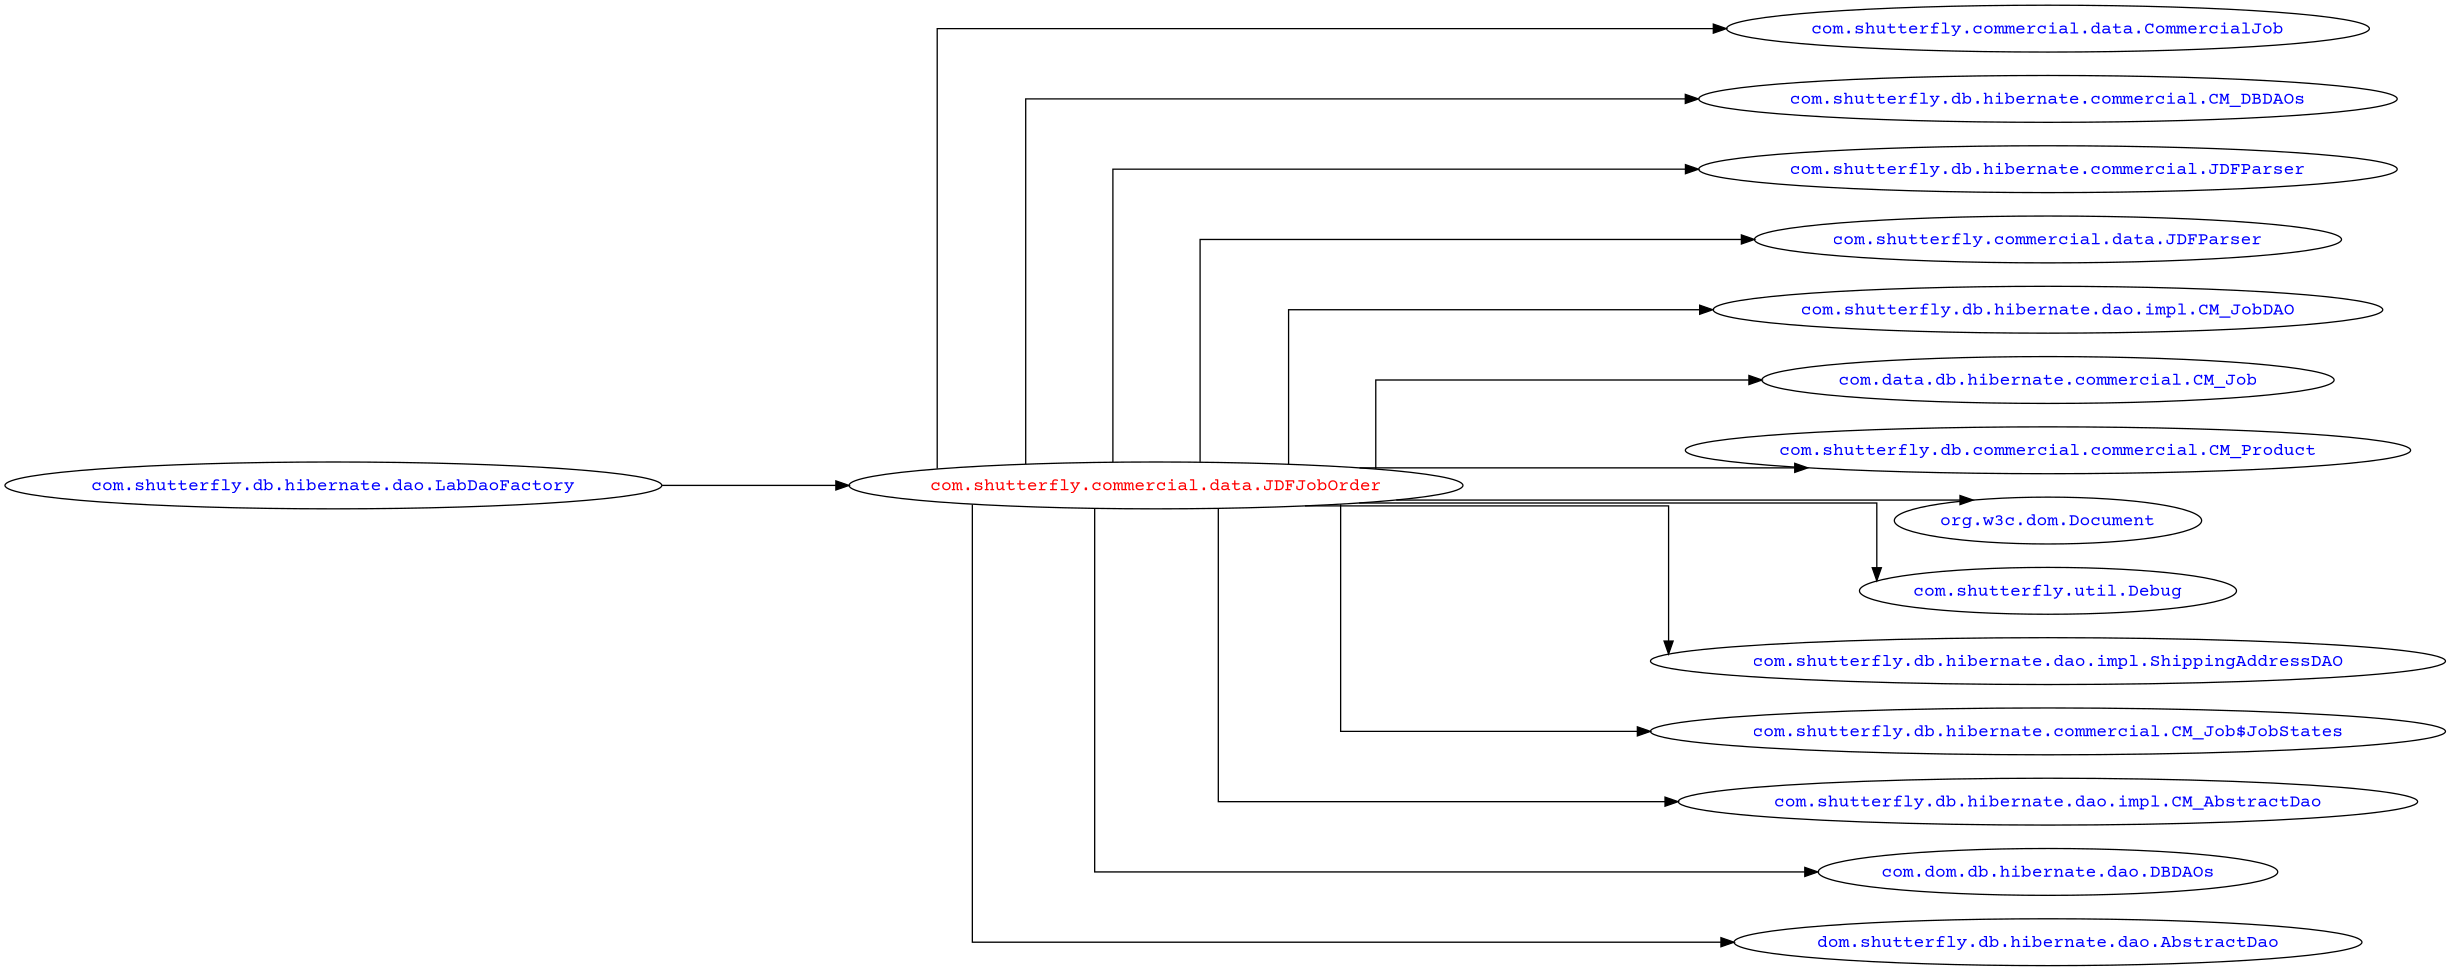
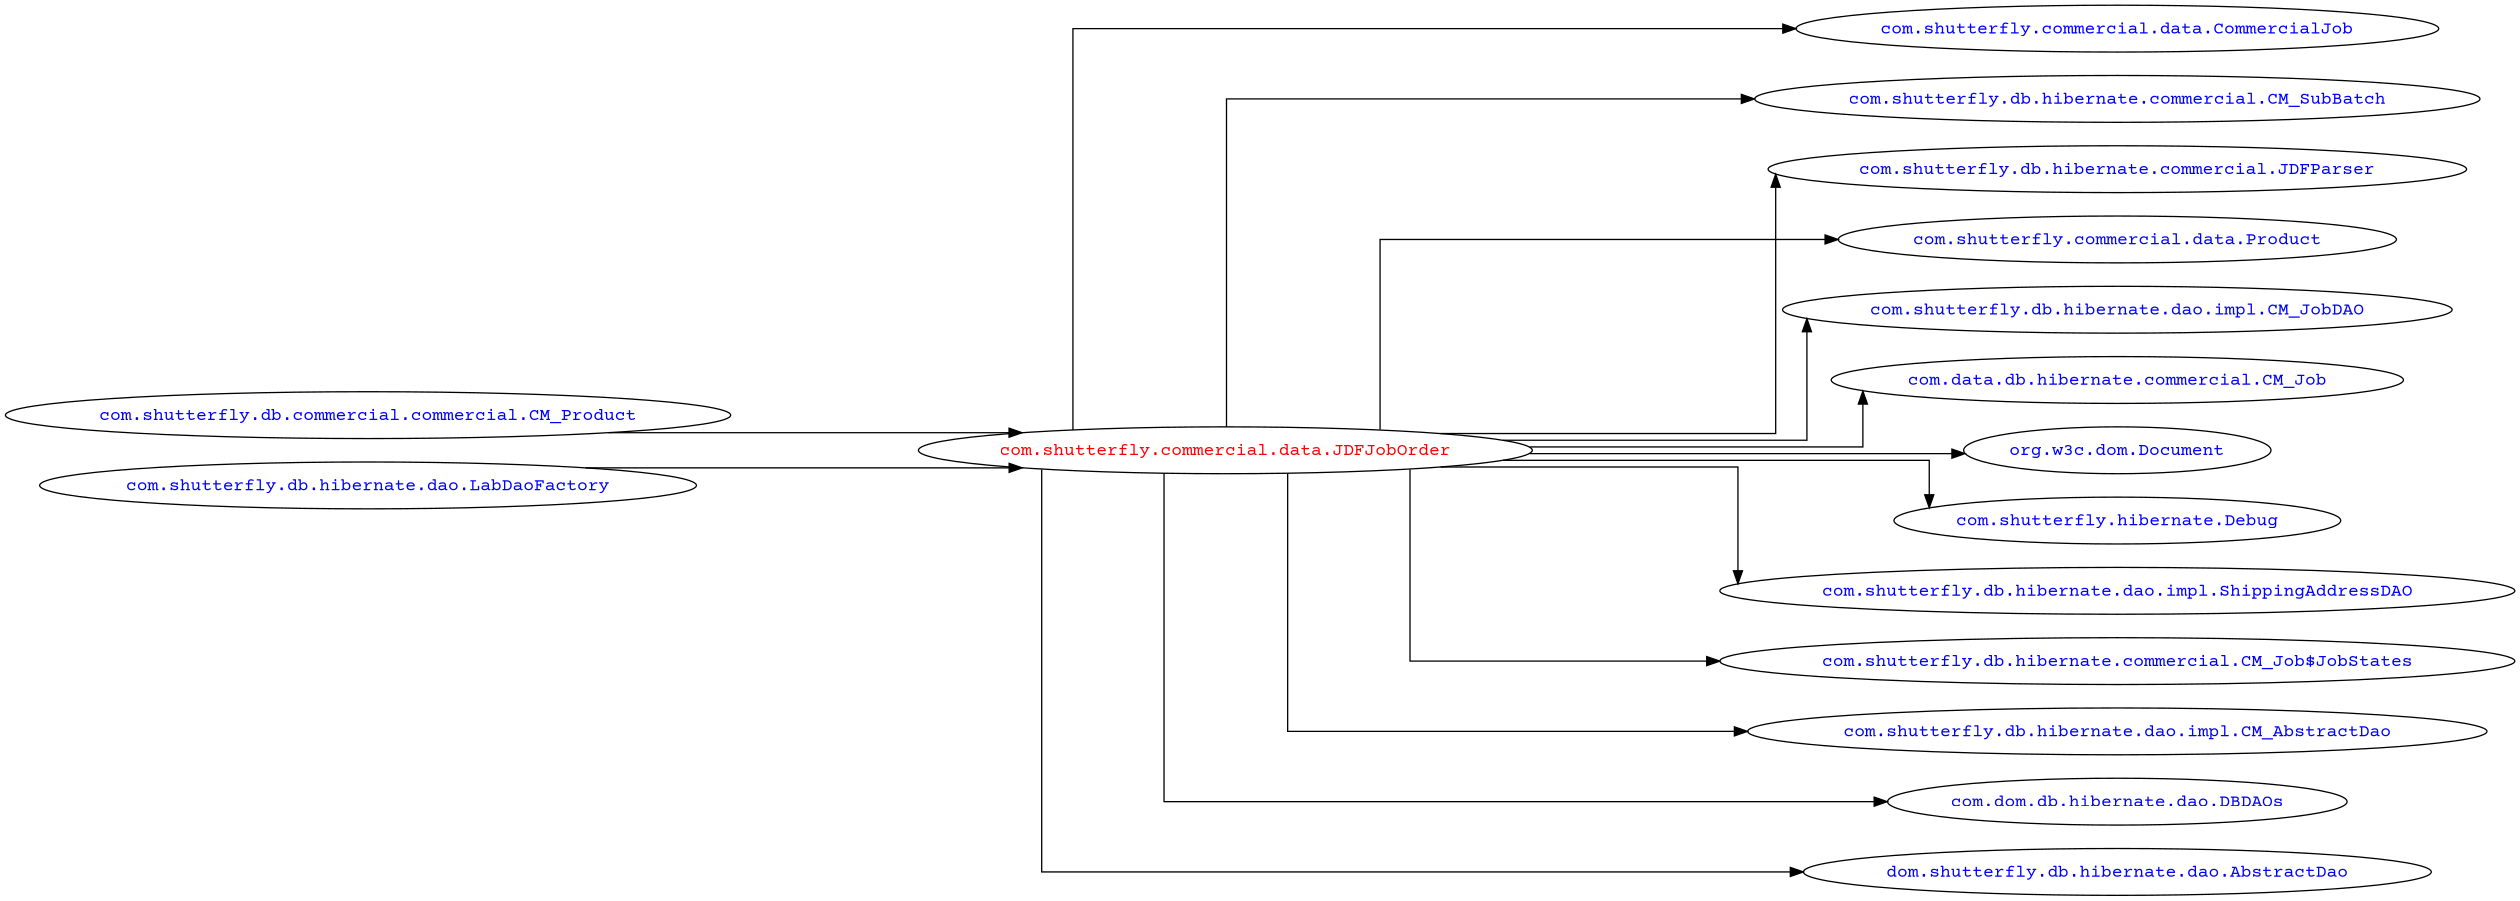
node "com.shutterfly.db.hibernate.commercial.CM_DBDAOs": label "com.shutterfly.db.hibernate.commercial.CM_DBDAOs" -> "com.shutterfly.db.hibernate.commercial.CM_SubBatch"
node "com.shutterfly.commercial.data.JDFParser": label "com.shutterfly.commercial.data.JDFParser" -> "com.shutterfly.commercial.data.Product"
edge "com.shutterfly.commercial.data.JDFJobOrder" -> "com.shutterfly.db.commercial.commercial.CM_Product": reversed
node "com.shutterfly.util.Debug": label "com.shutterfly.util.Debug" -> "com.shutterfly.hibernate.Debug"
